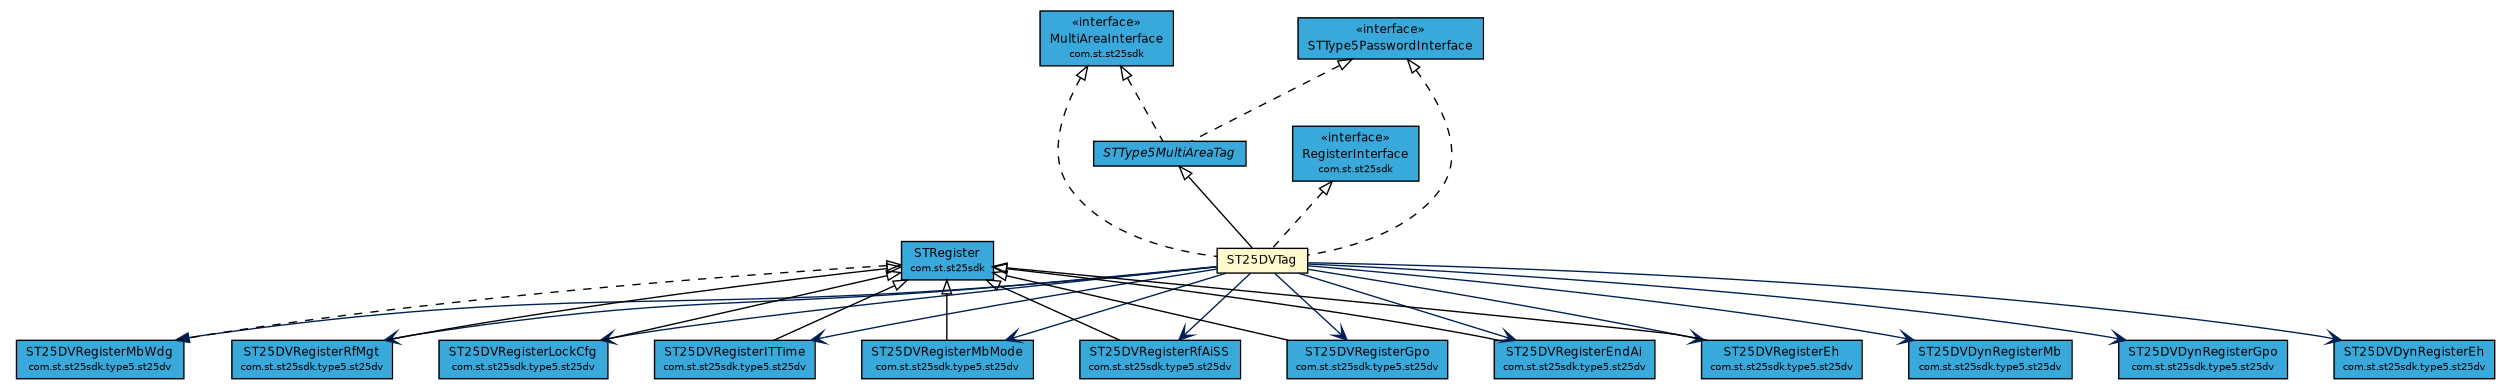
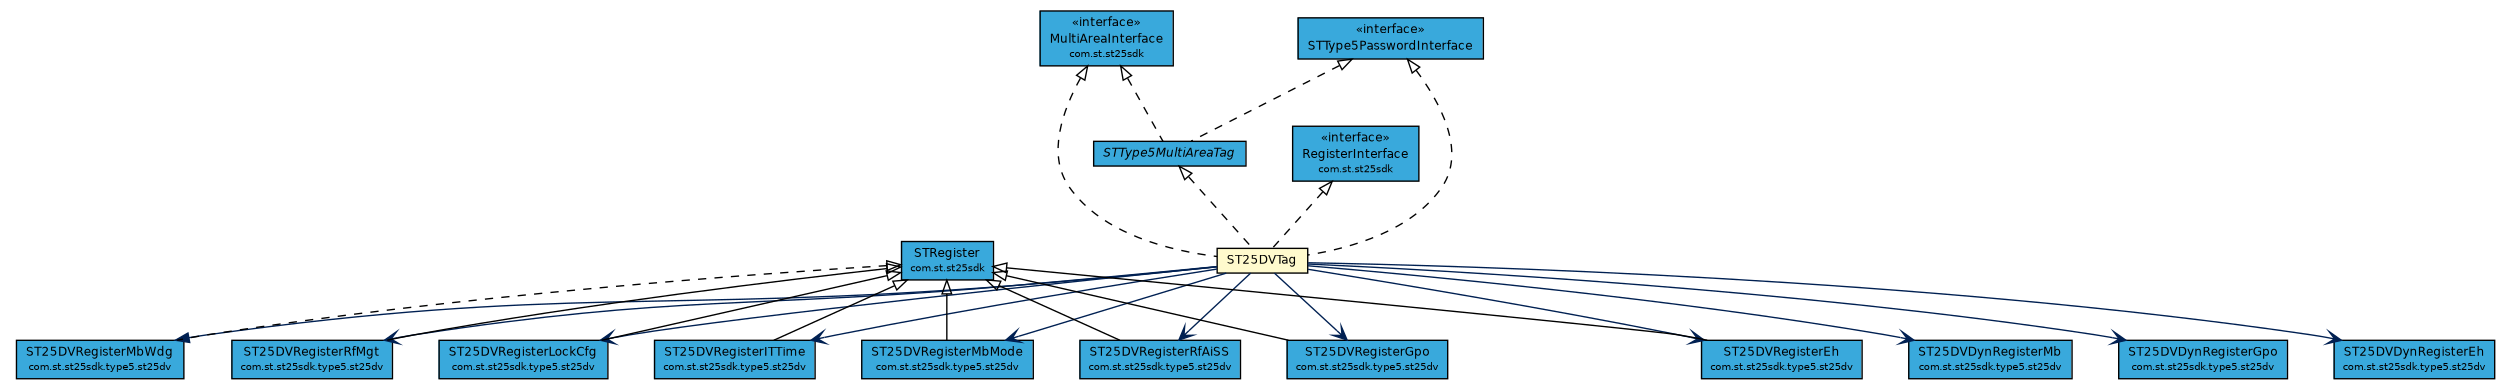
edge "ST25DVTag" -> "STType5MultiAreaTag": style solid -> dashed
node "ST25DVRegisterEndAi": removed
